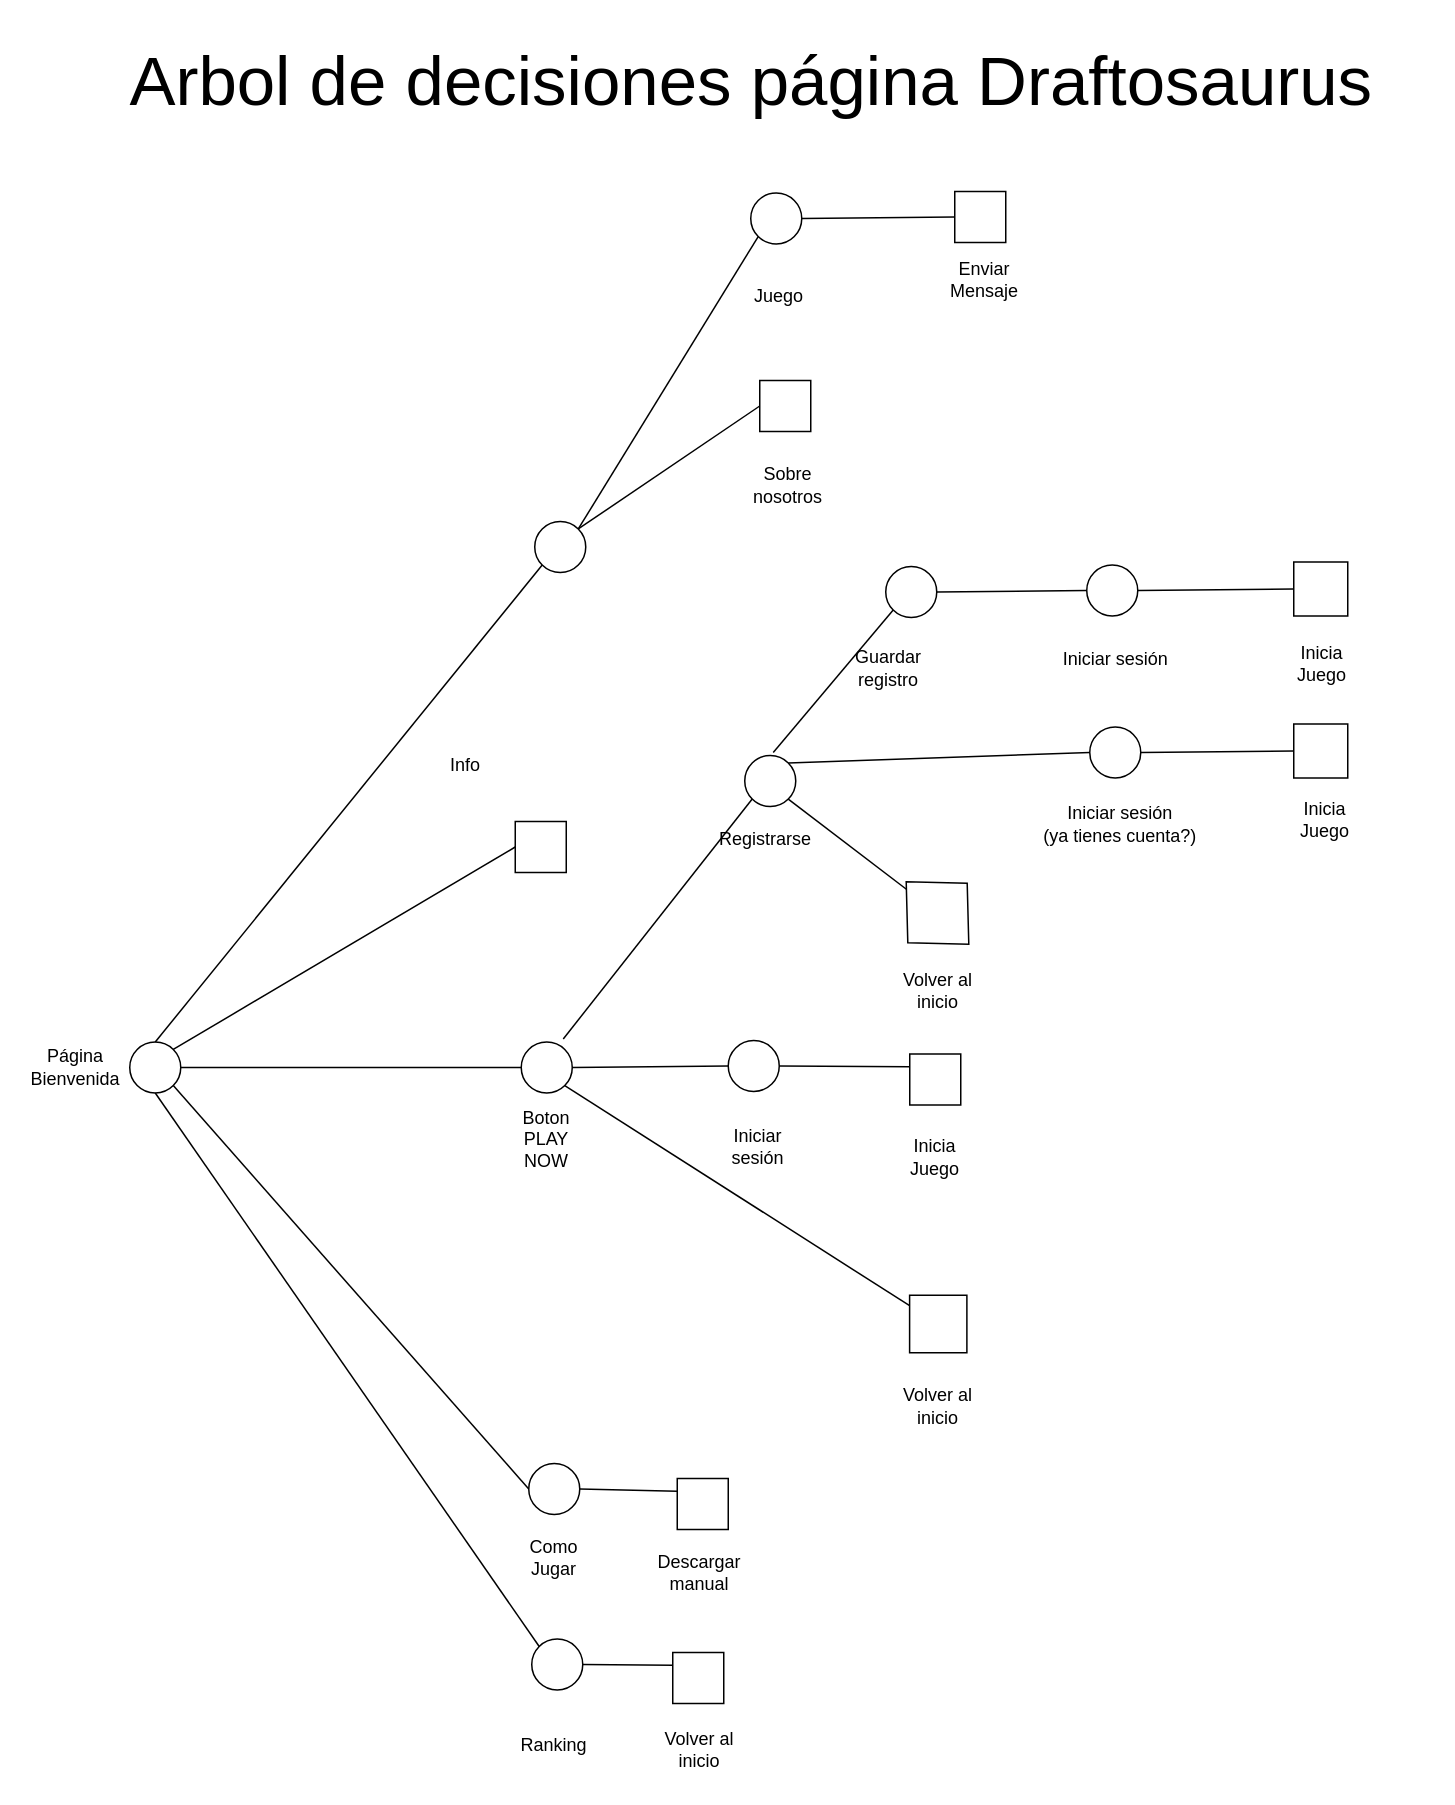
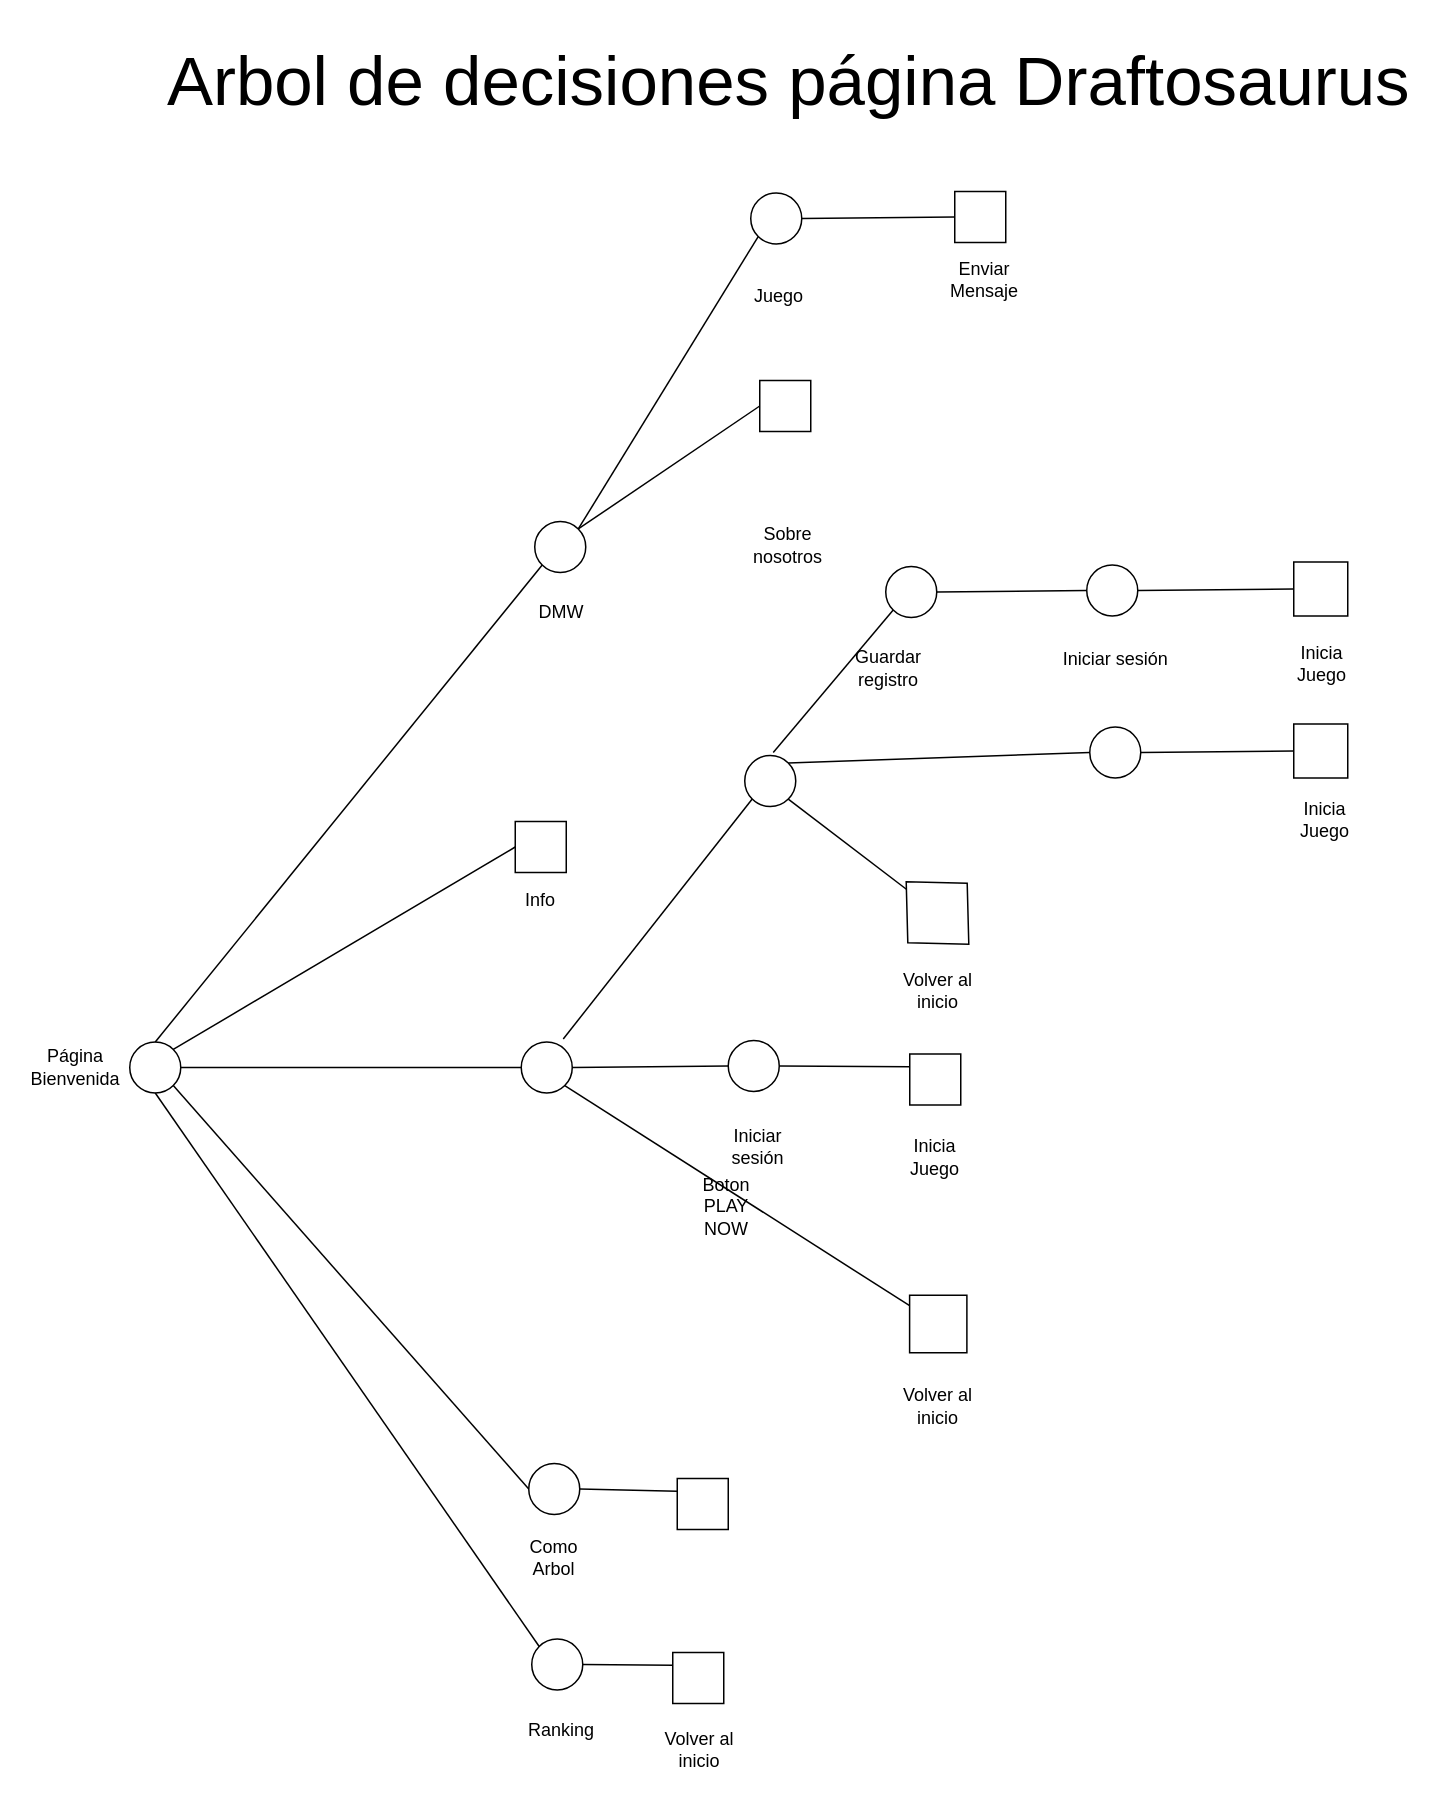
node "Arbol de decisiones página Draftosaurus": moved (750, 81) -> (788, 81)
node "Sobre nosotros": moved (788, 485) -> (788, 545)
node "DMW": added
node "Info": moved (466, 766) -> (541, 901)
node "Iniciar sesión (ya tienes cuenta?)": removed
node "Registrarse": removed
node "Boton PLAY NOW": moved (547, 1139) -> (727, 1207)
node "Como Jugar": label "Como Jugar" -> "Como Arbol"
node "Descargar manual": removed
node "Ranking": moved (554, 1745) -> (562, 1730)
